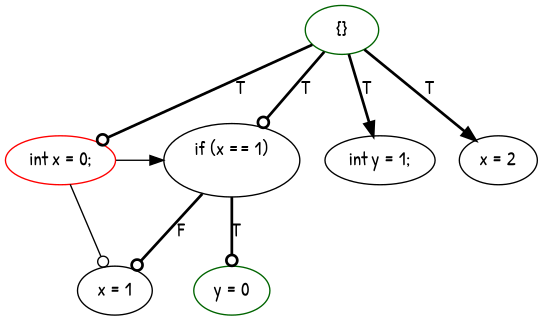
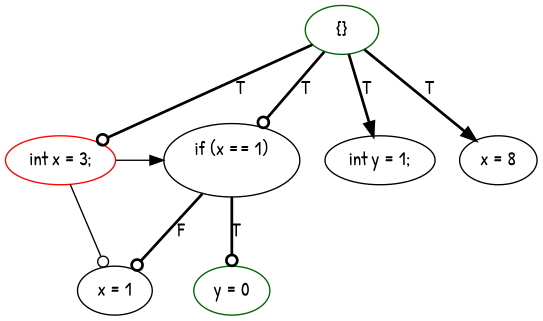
node "int x = 0;": label "int x = 0;" -> "int x = 3;"
node "x = 2": label "x = 2" -> "x = 8"
